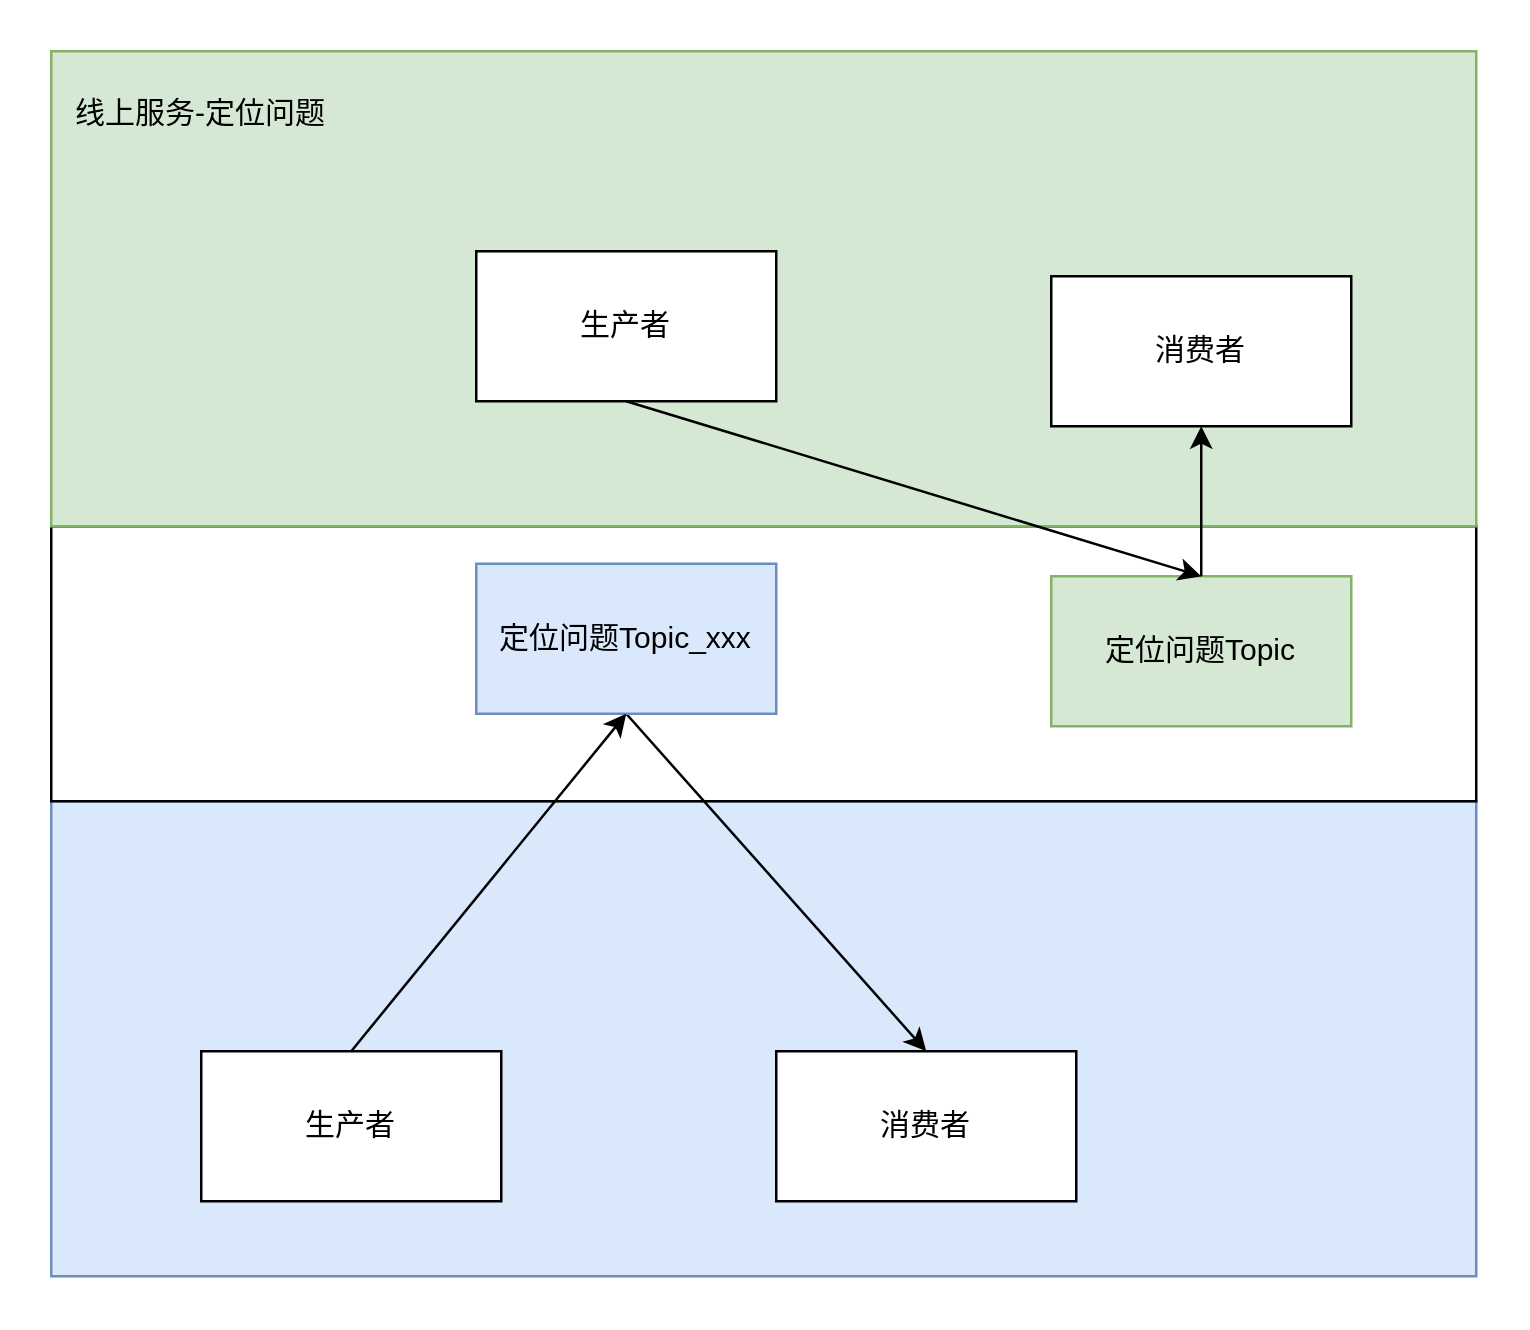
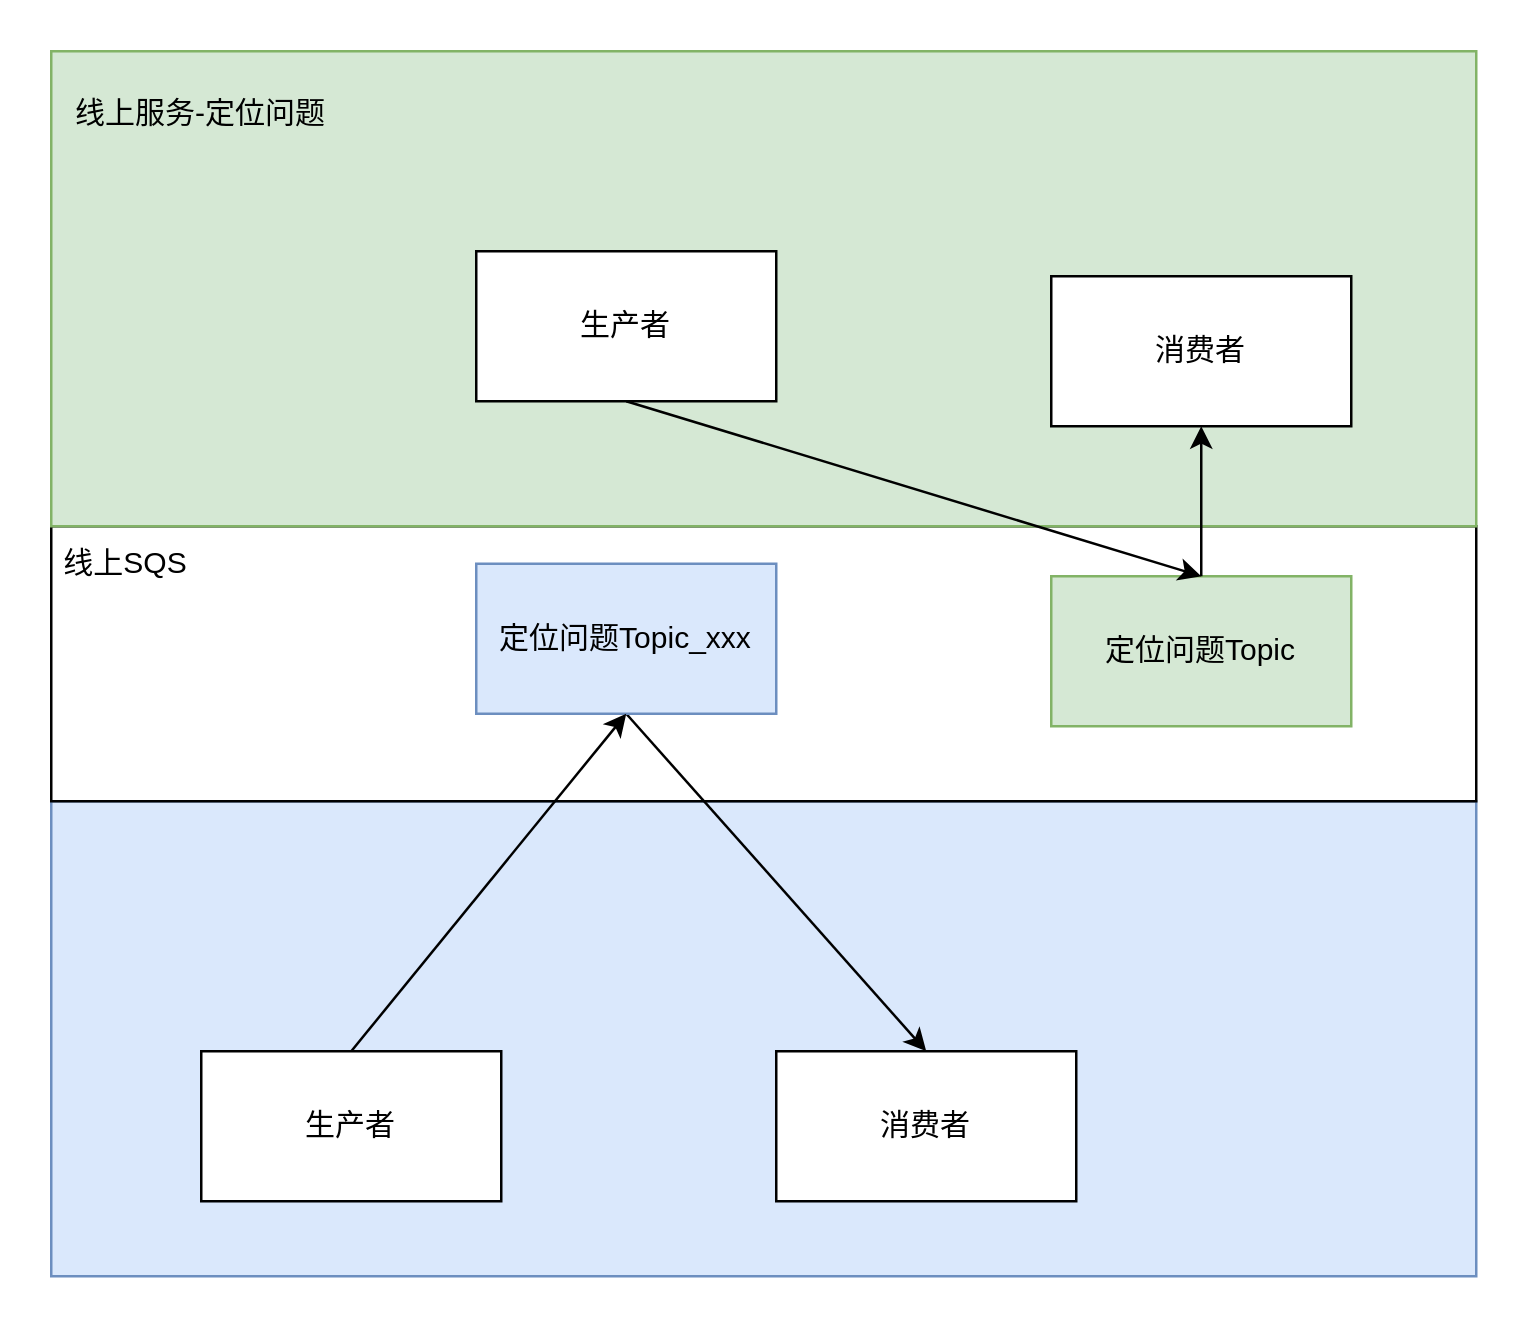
node "线上SQS": added
